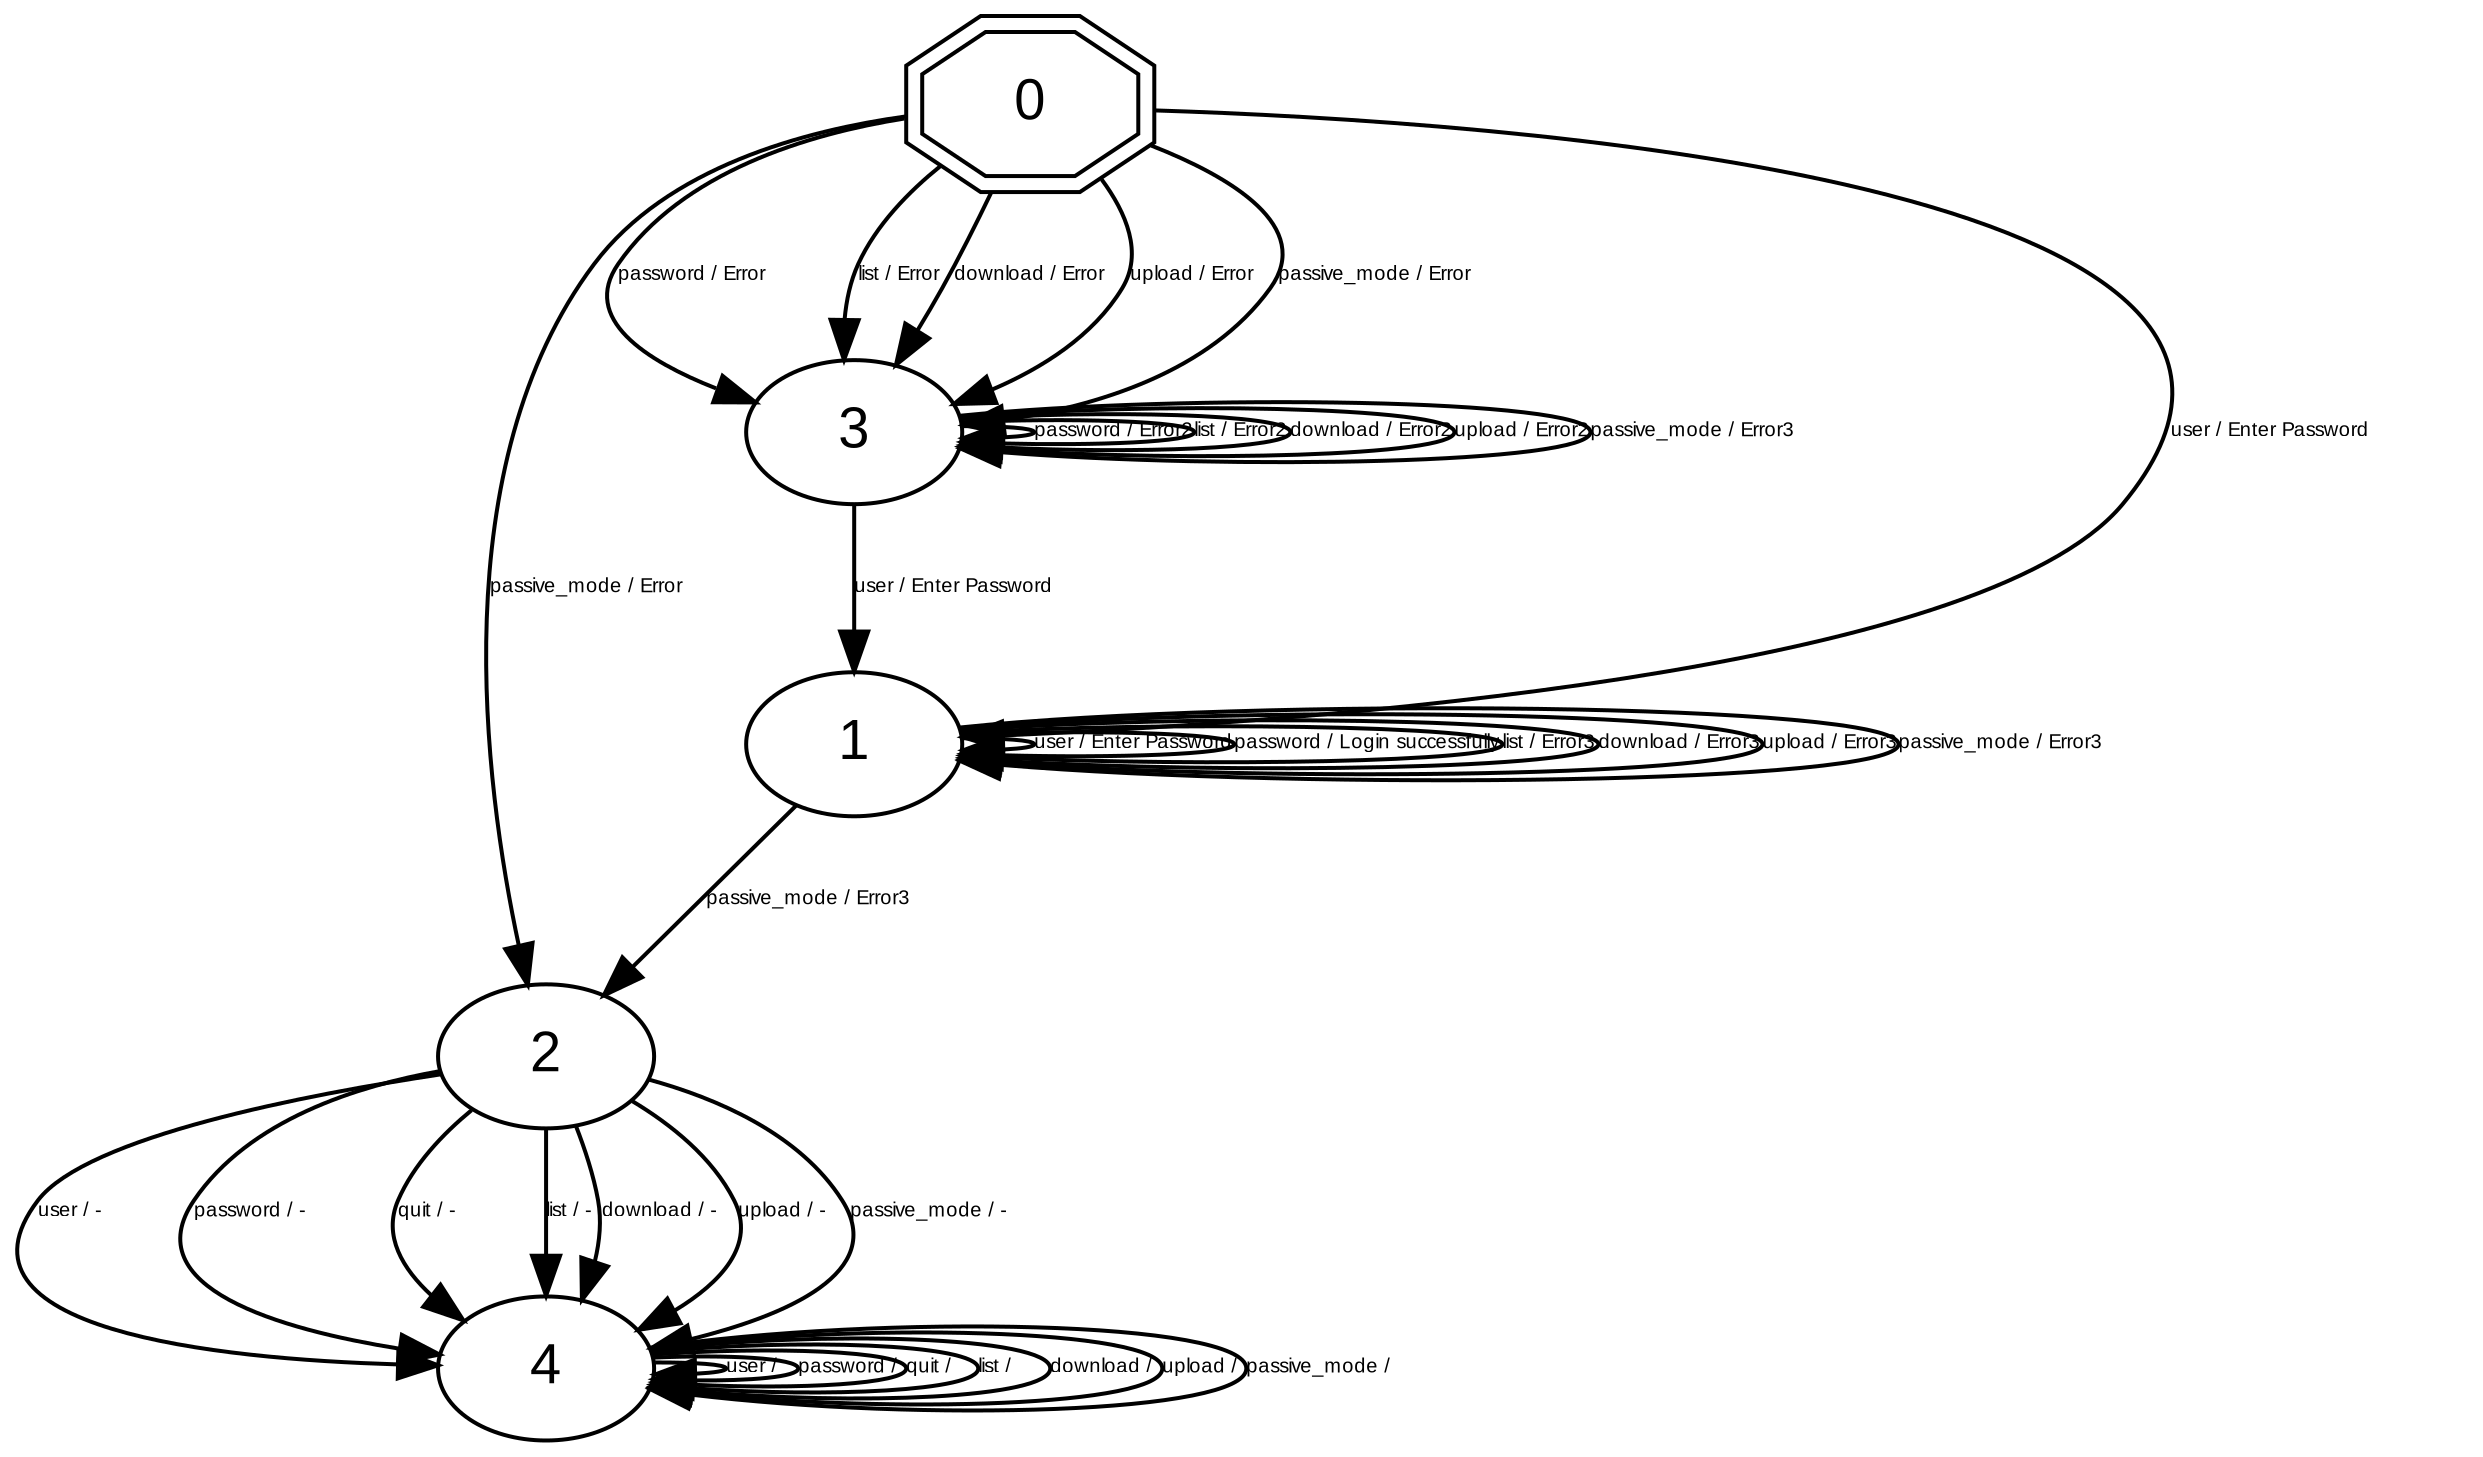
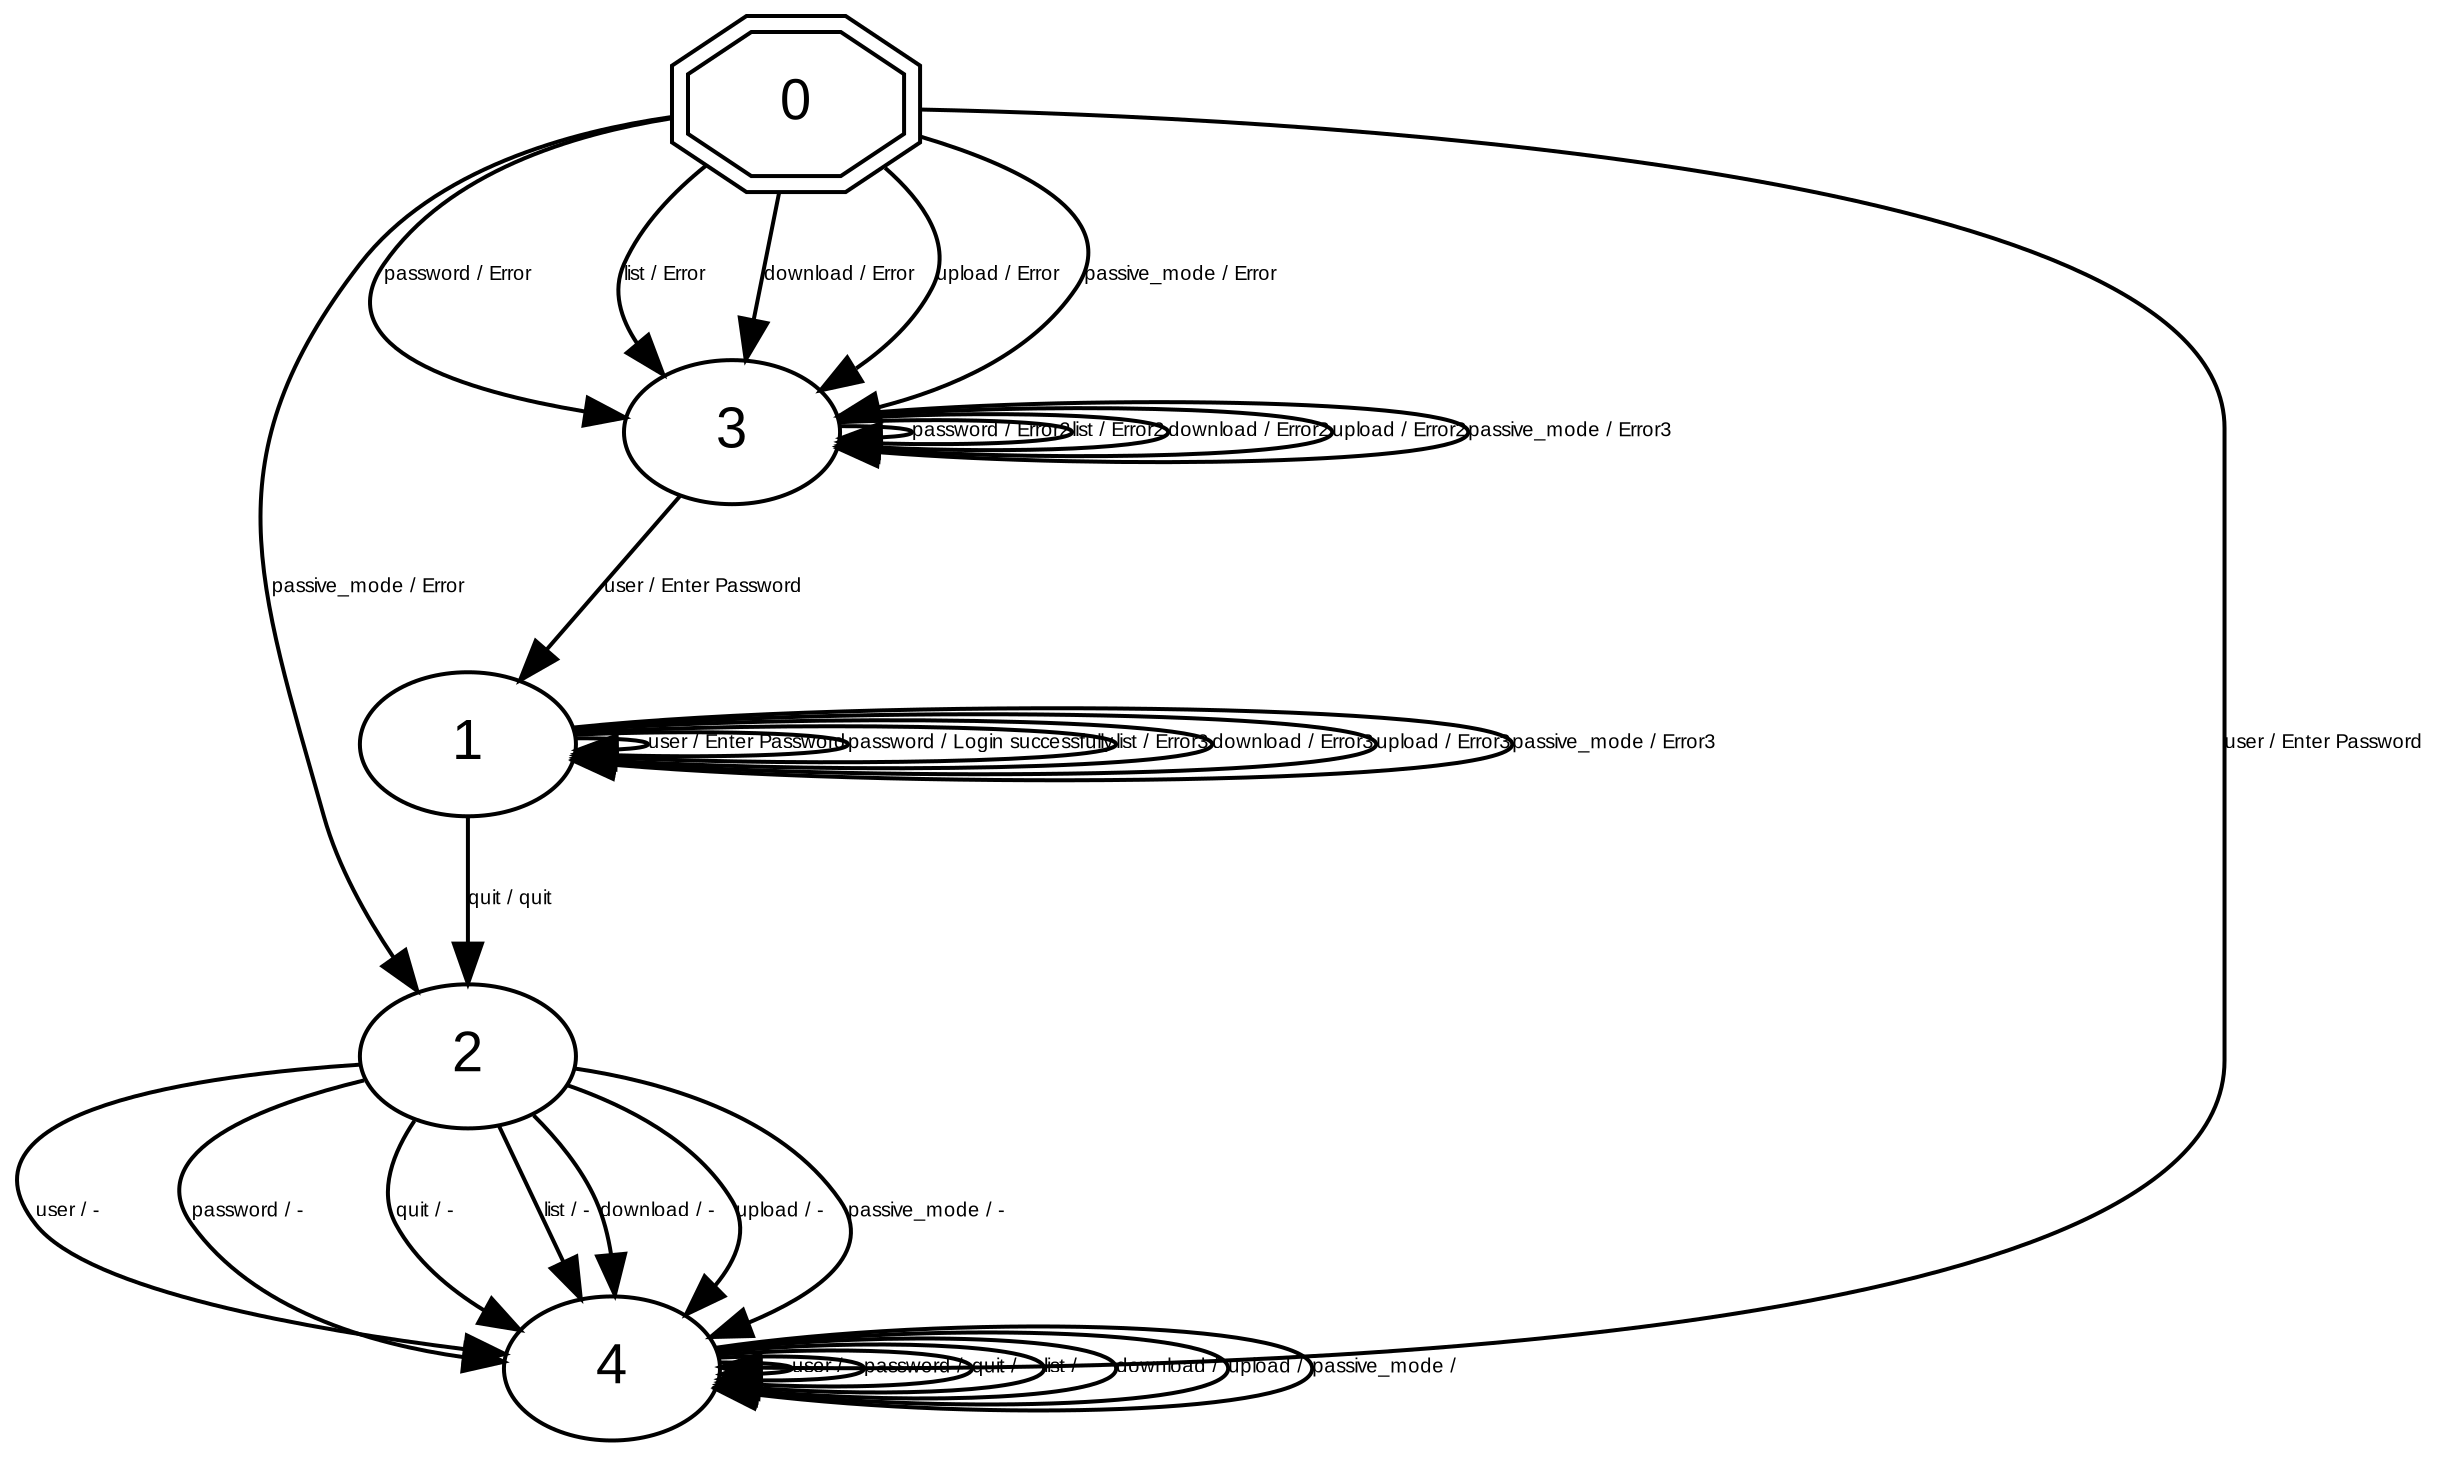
edge "0" -> "1": now "0" -> "4"
edge "1" -> "2": label "passive_mode / Error3" -> "quit / quit"
